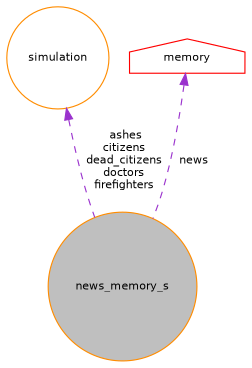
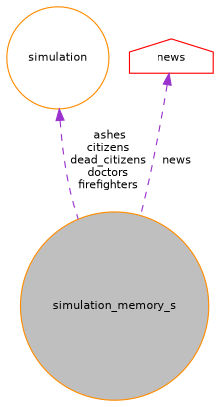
node "memory": label "memory" -> "news"
node "news_memory_s": label "news_memory_s" -> "simulation_memory_s"
